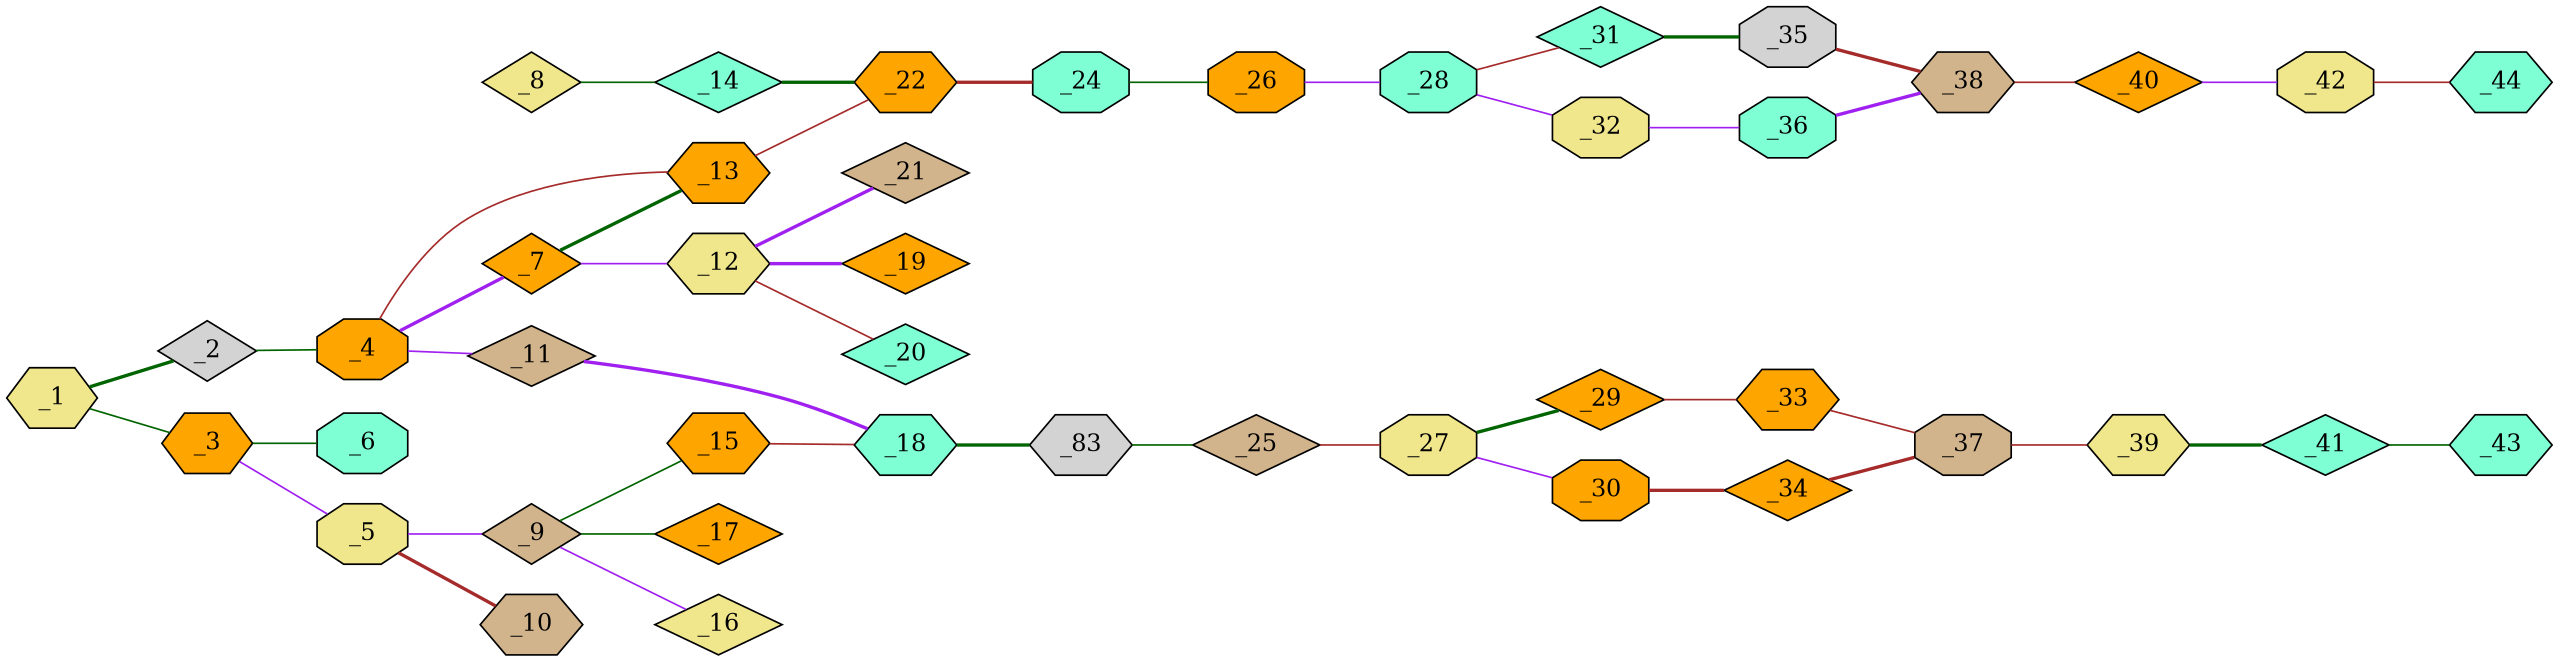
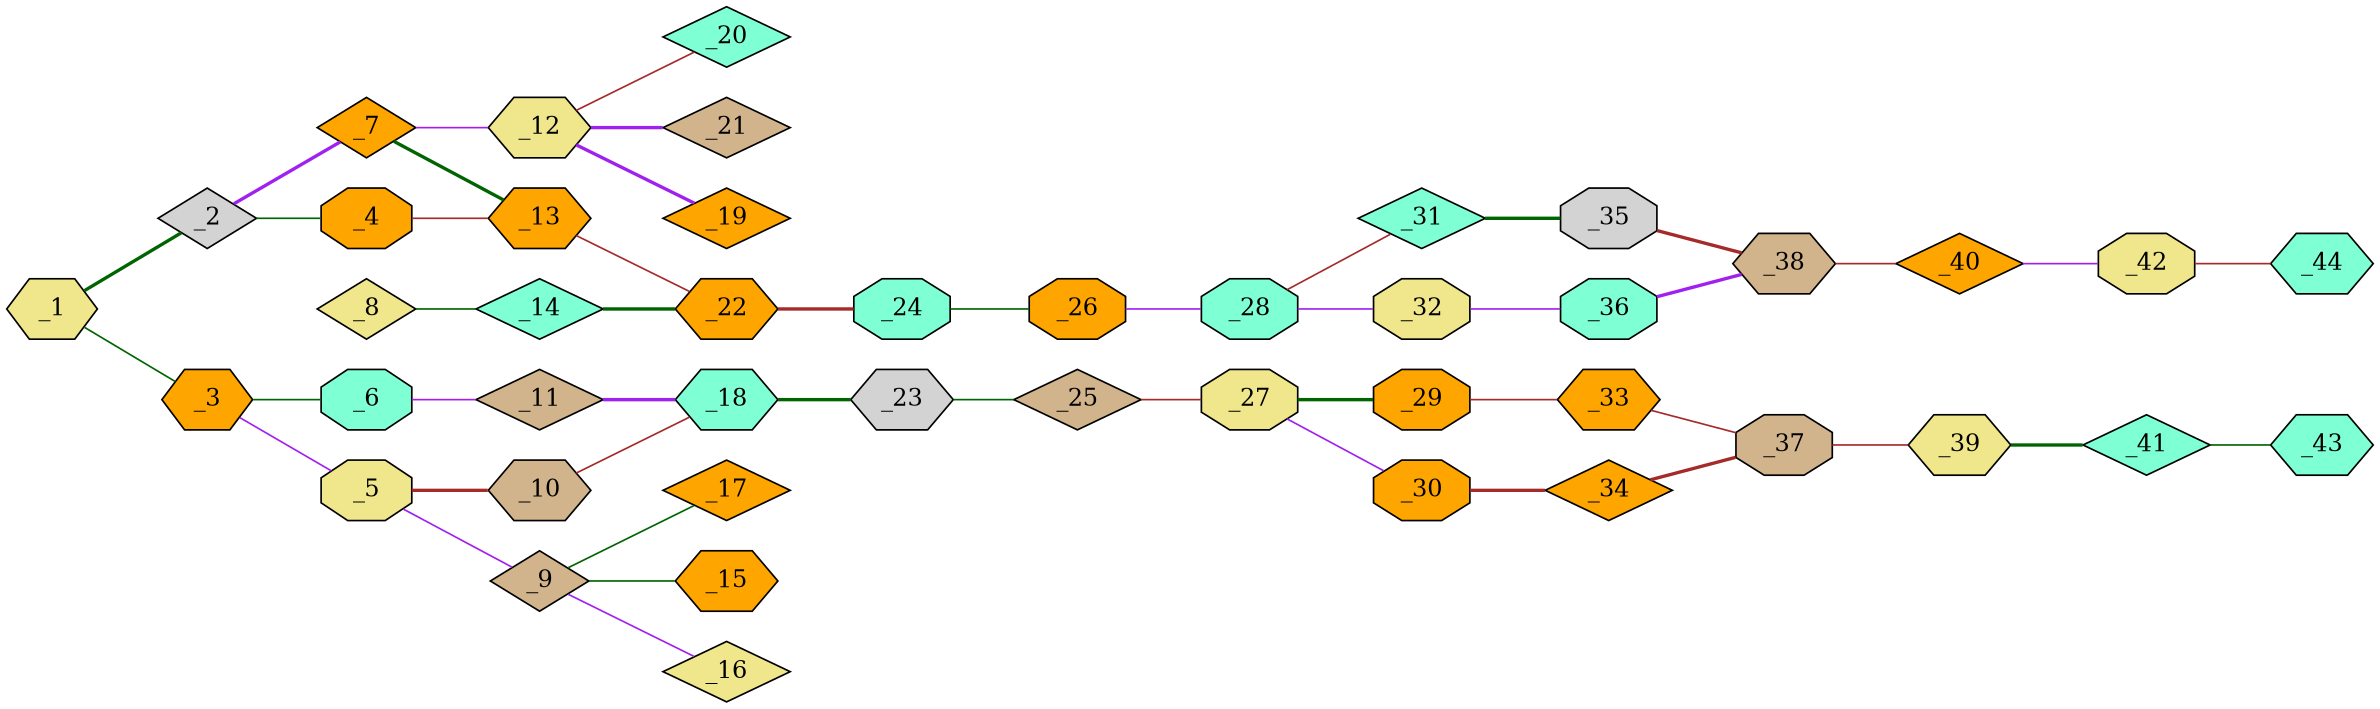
edge "_7" -- "_4": now "_7" -- "_2"
edge "_4" -- "_11": now "_6" -- "_11"
node "_29": shape diamond -> octagon
edge "_15" -- "_18": now "_10" -- "_18"
node "_83": label "_83" -> "_23"
